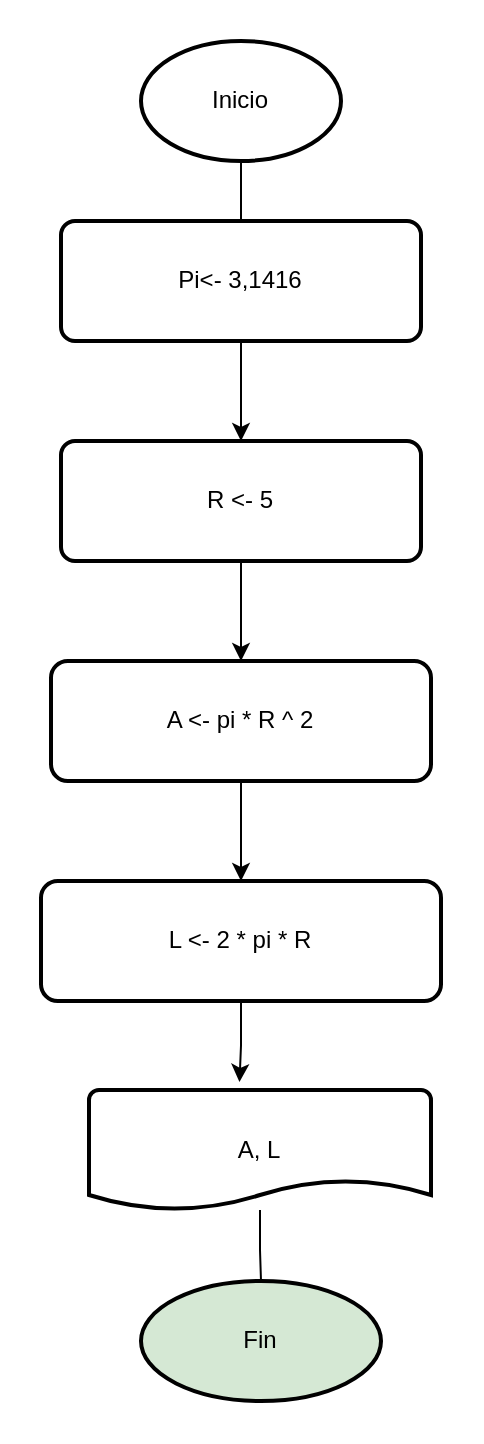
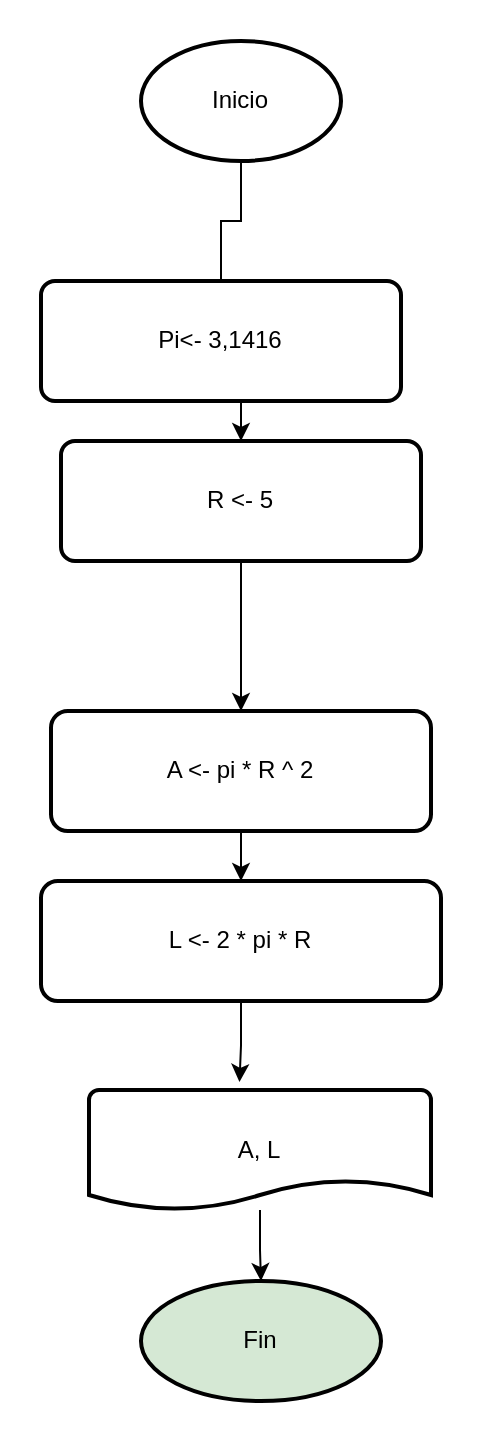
node "Pi<- 3,1416": moved (241, 281) -> (221, 341)
node "A <- pi * R ^ 2": moved (241, 721) -> (241, 771)
edge "A, L" -- "Fin": arrowhead none -> classic
